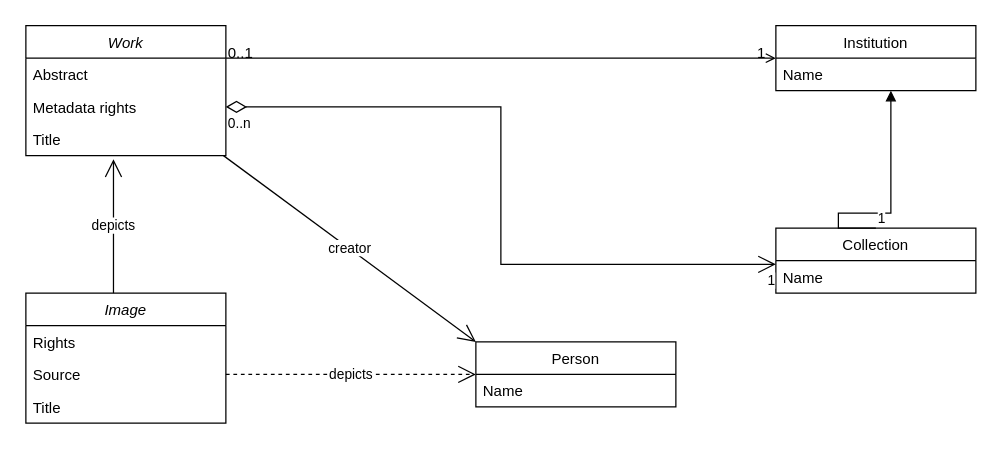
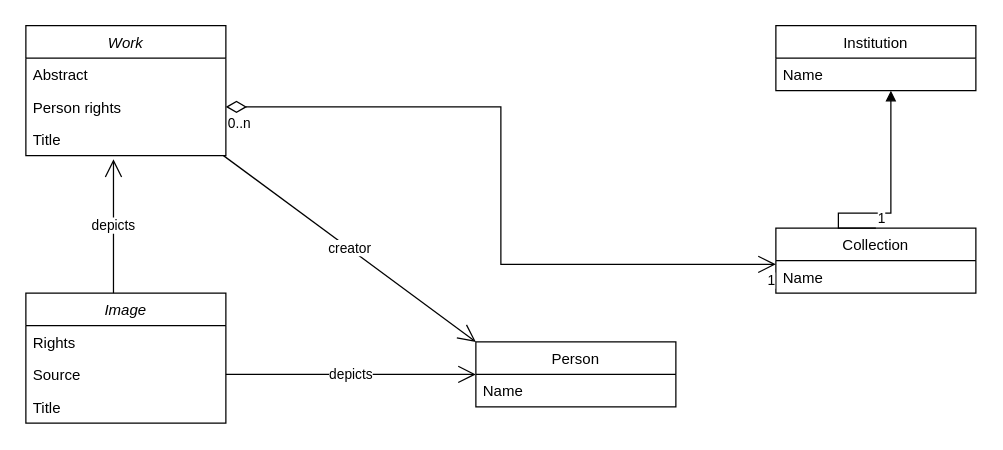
edge "Work" -> "Institution": removed, labels "0..1", "1"
node "Metadata rights": label "Metadata rights" -> "Person rights"
edge "Source" -> "Person": style dashed -> solid
